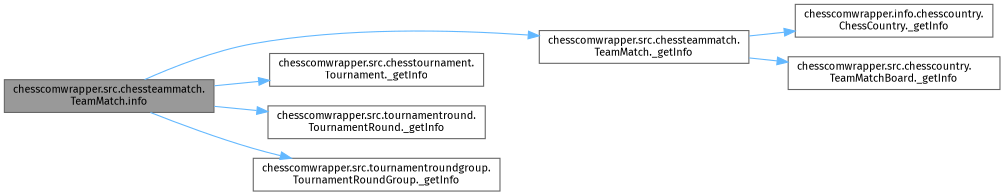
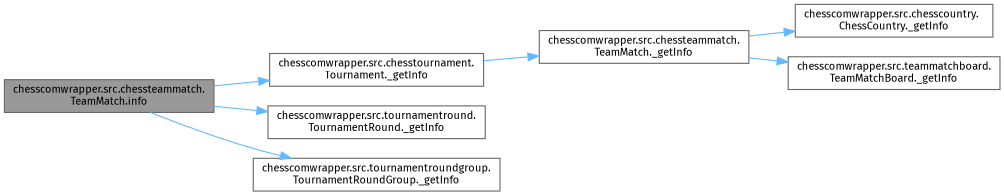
node "chesscomwrapper.info.chesscountry. ChessCountry._getInfo": label "chesscomwrapper.info.chesscountry. ChessCountry._getInfo" -> "chesscomwrapper.src.chesscountry. ChessCountry._getInfo"
edge "chesscomwrapper.src.chessteammatch. TeamMatch.info" -> "chesscomwrapper.src.chessteammatch. TeamMatch._getInfo": now "chesscomwrapper.src.chesstournament. Tournament._getInfo" -> "chesscomwrapper.src.chessteammatch. TeamMatch._getInfo"
node "chesscomwrapper.src.chesscountry. TeamMatchBoard._getInfo": label "chesscomwrapper.src.chesscountry. TeamMatchBoard._getInfo" -> "chesscomwrapper.src.teammatchboard. TeamMatchBoard._getInfo"
